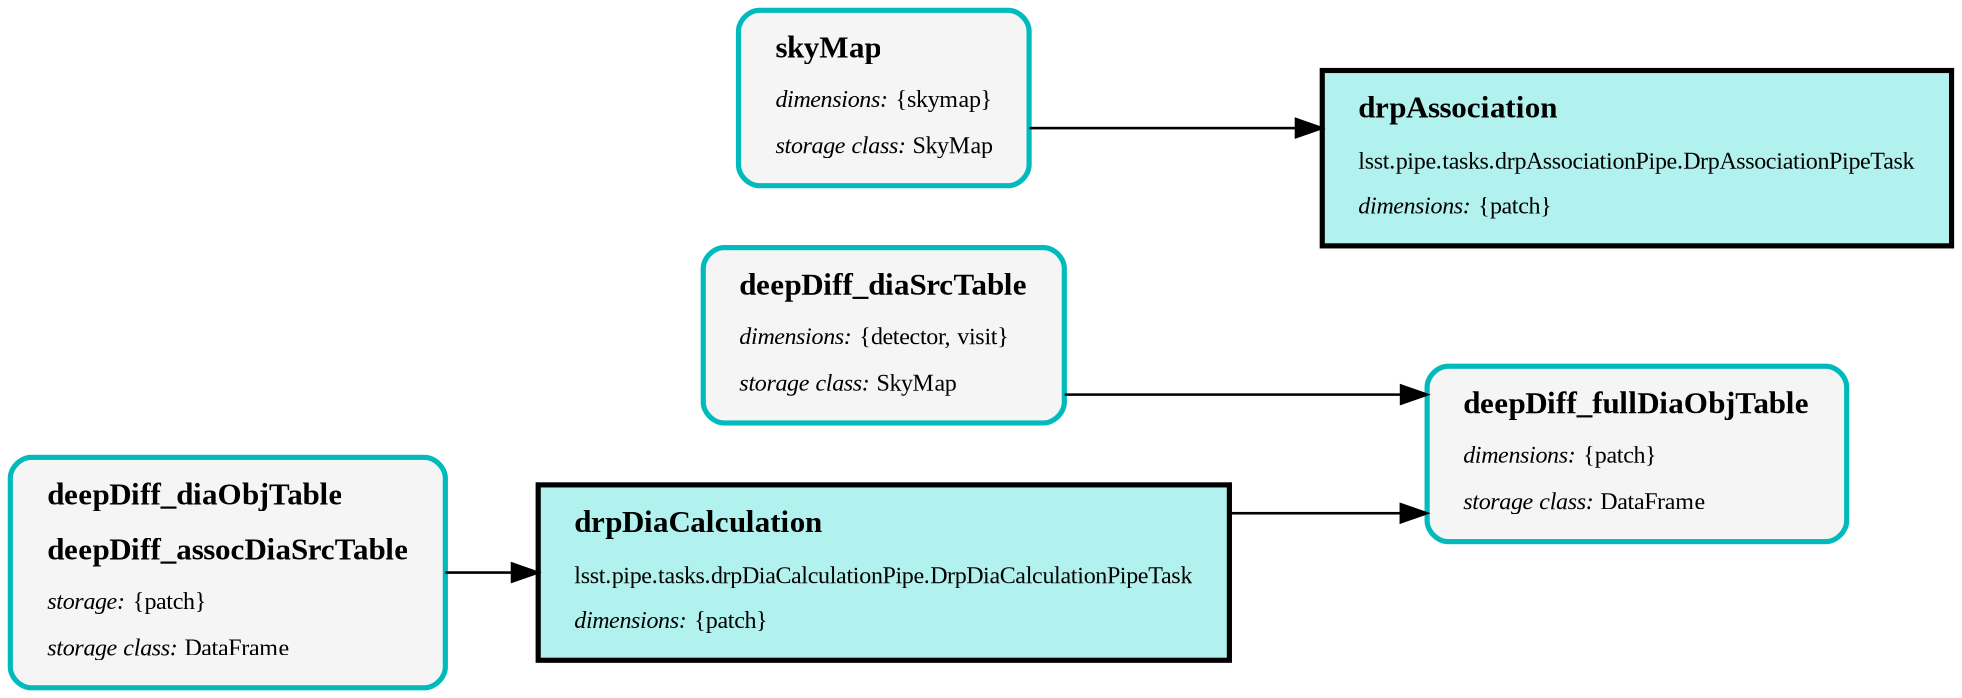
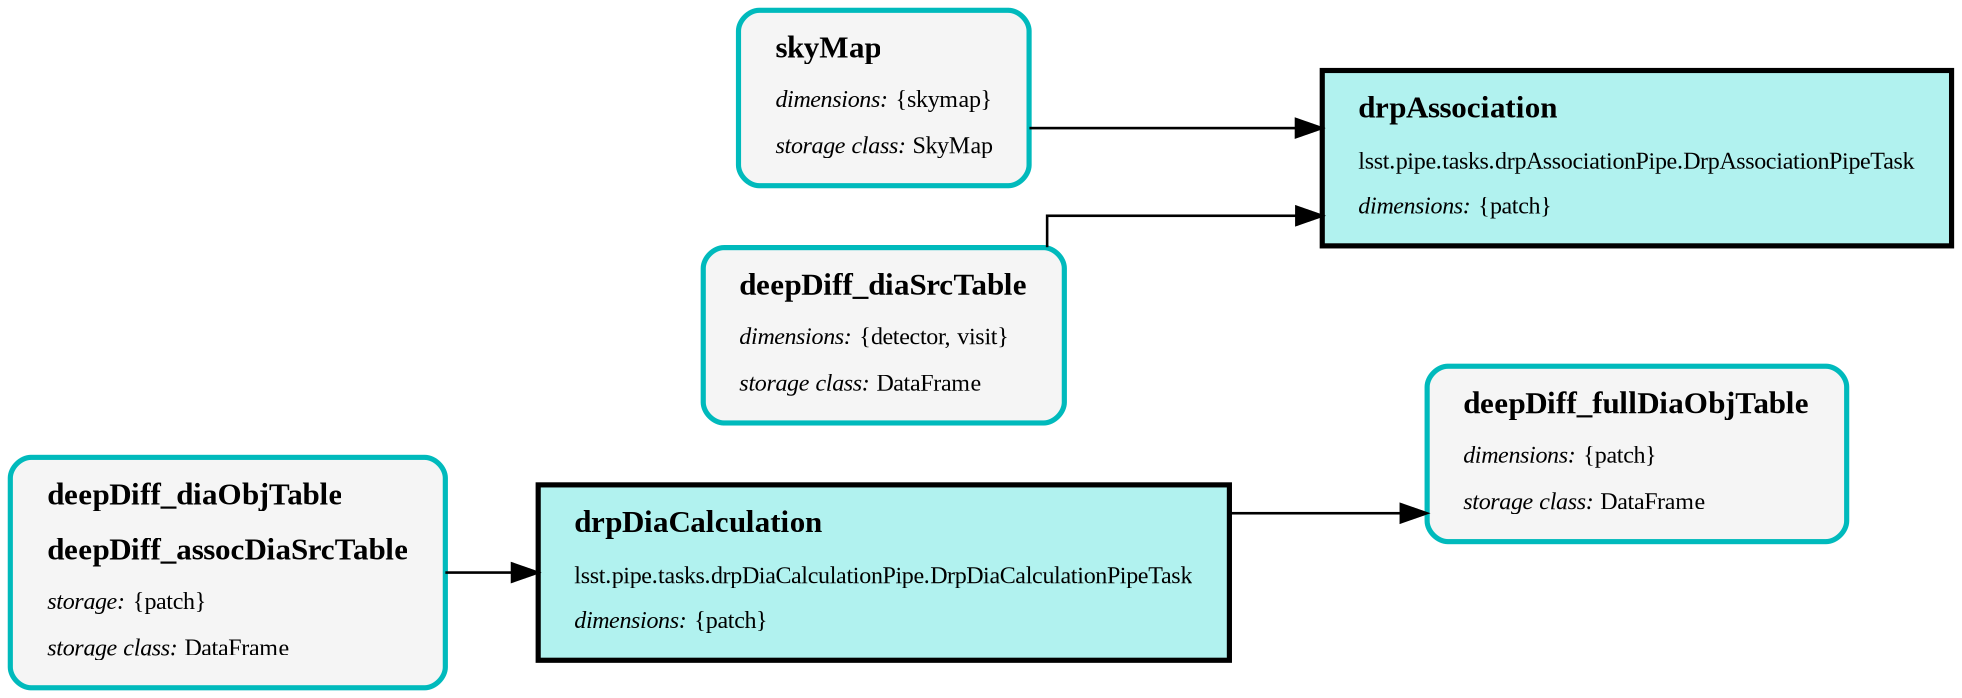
node "deepDiff_diaSrcTable": text "SkyMap" -> "DataFrame"
edge "deepDiff_diaSrcTable" -> "deepDiff_fullDiaObjTable": now "deepDiff_diaSrcTable" -> "drpAssociation"
